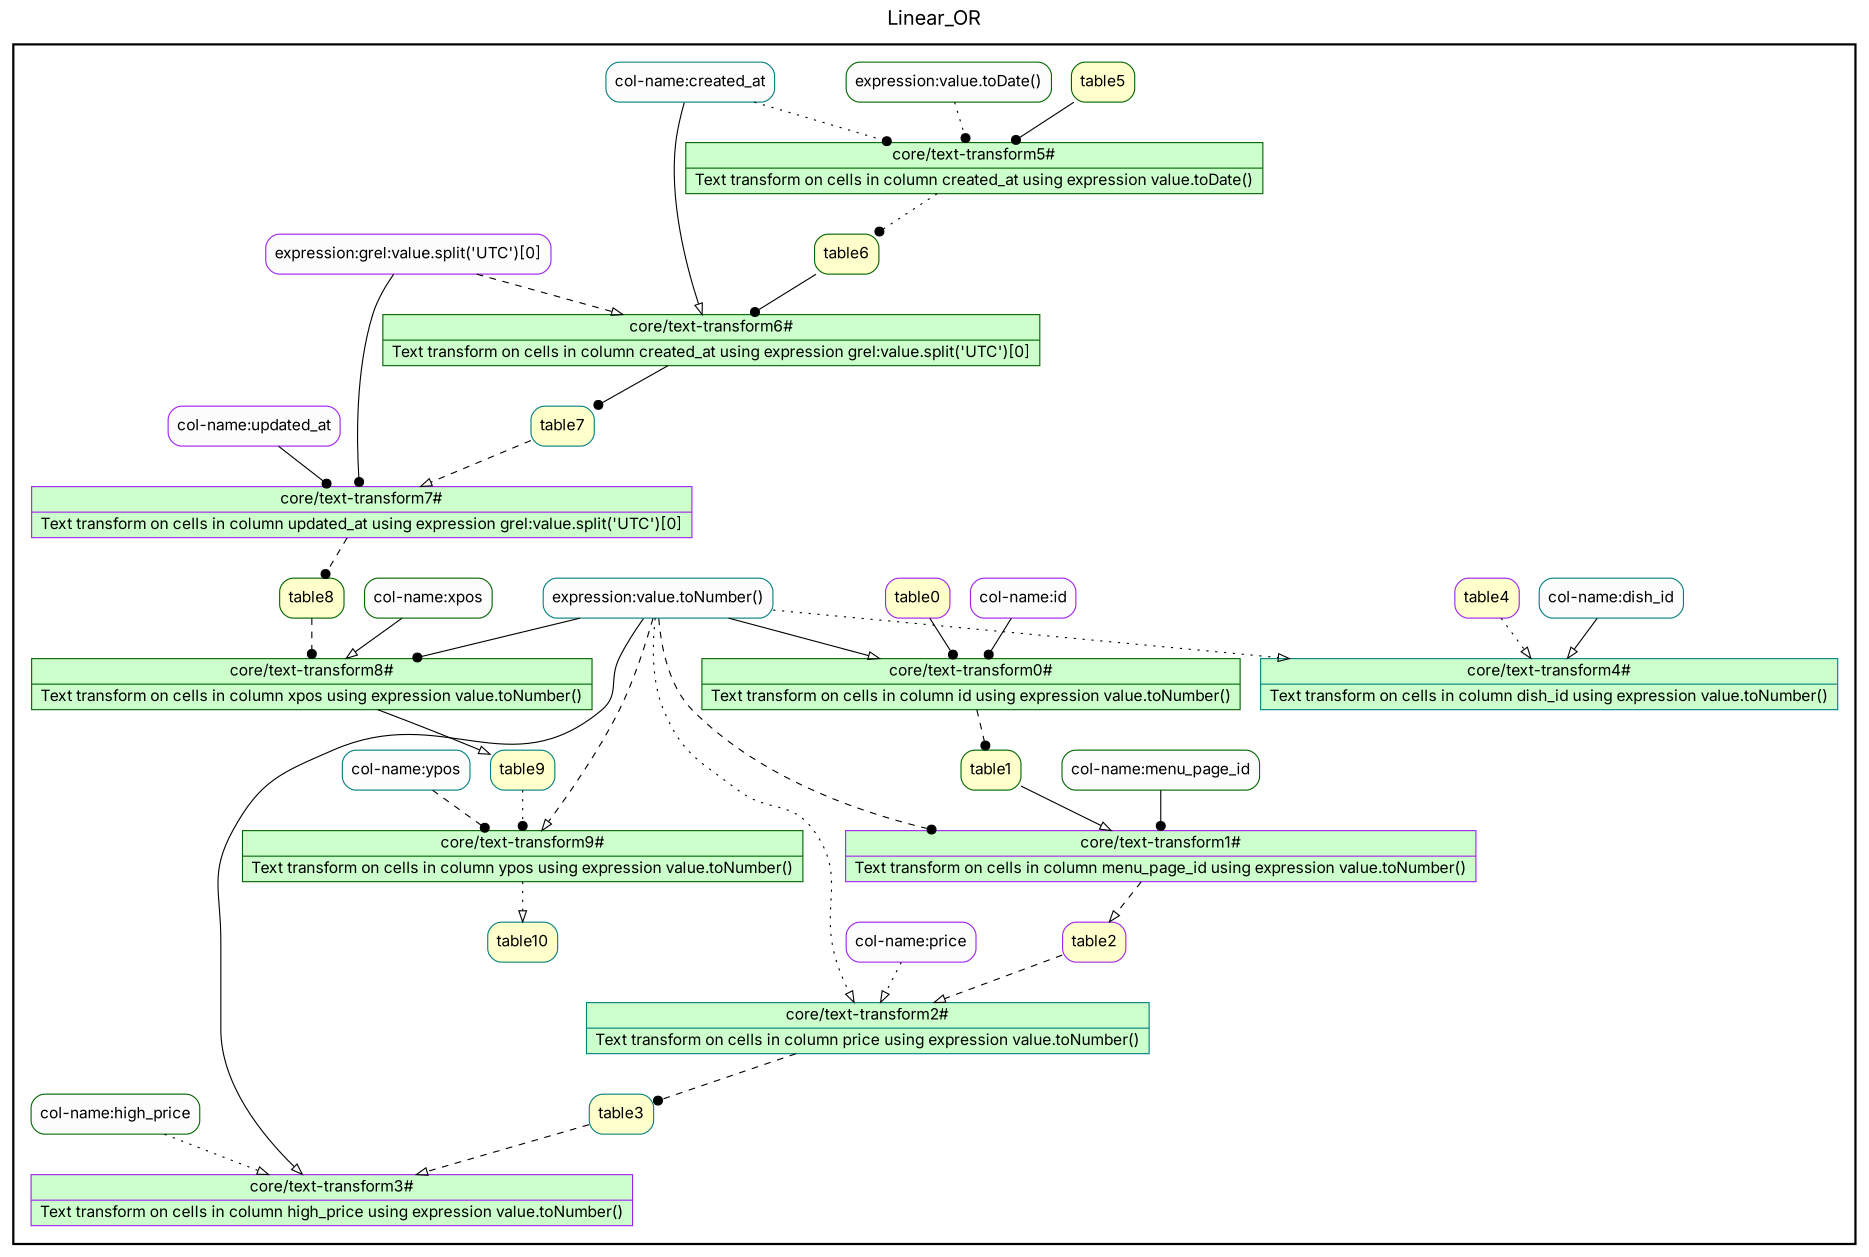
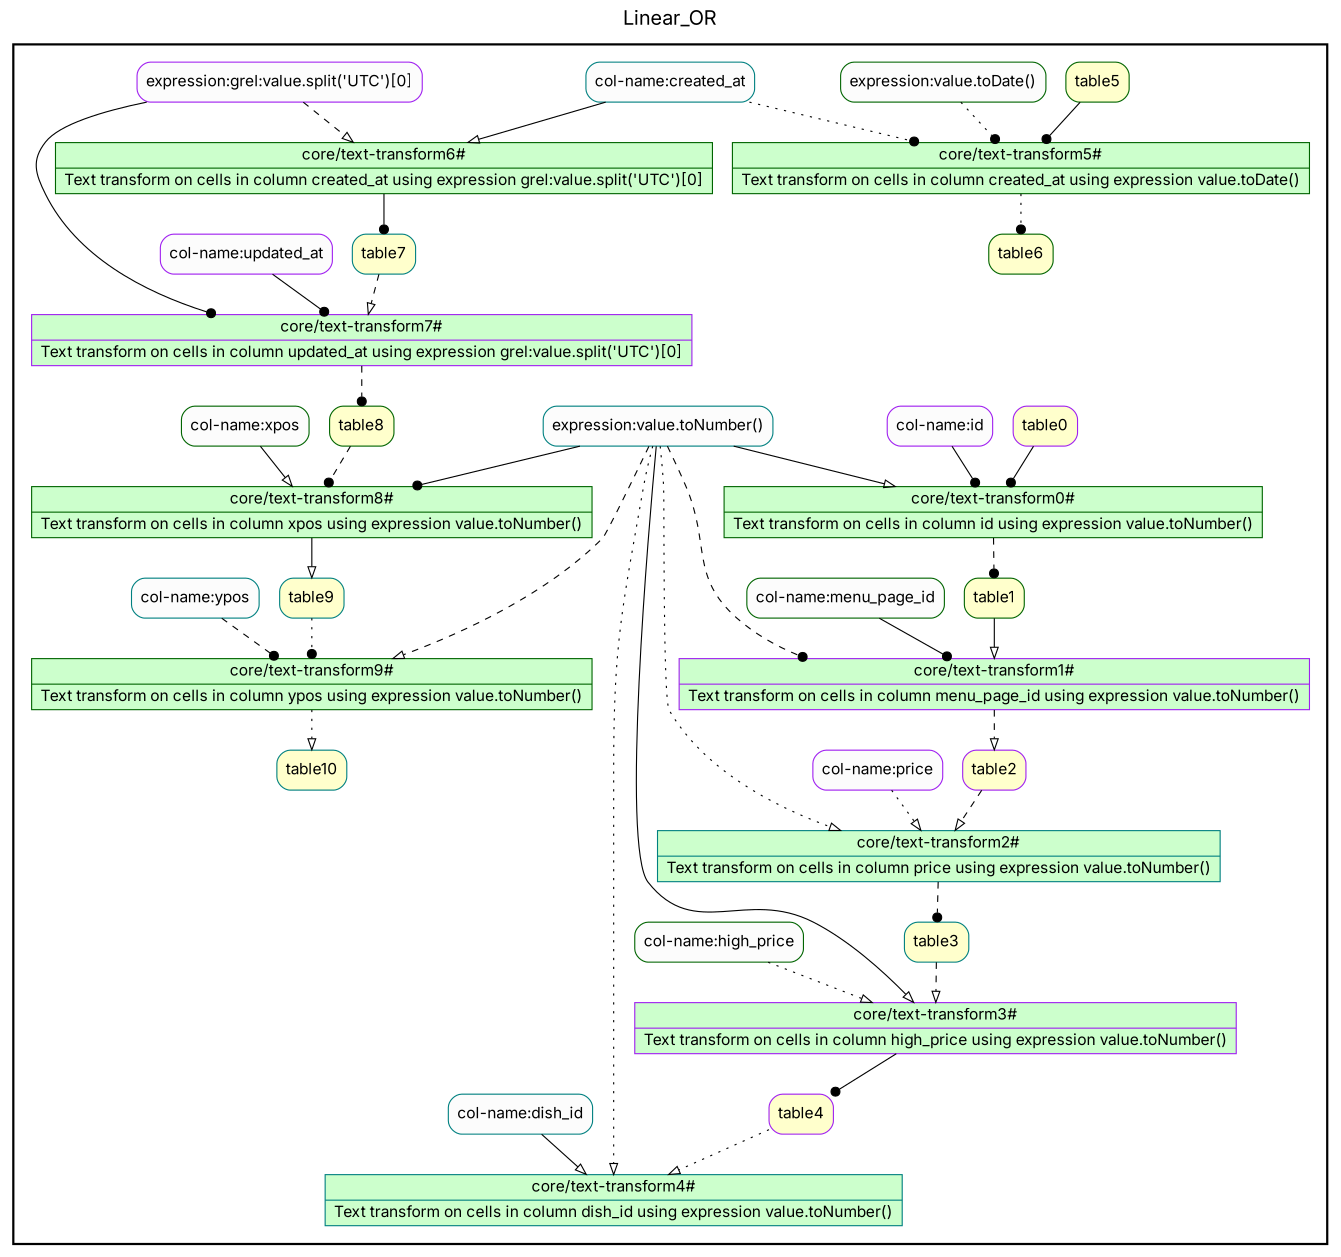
edge "table6" -> "core/text-transform6#": removed
edge "core/text-transform3#" -> "table4": added
